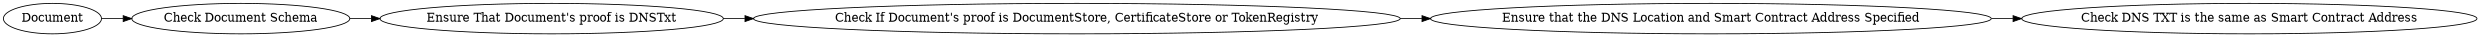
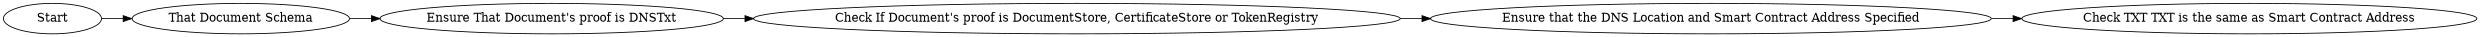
node "Document": label "Document" -> "Start"
node "Check Document Schema": label "Check Document Schema" -> "That Document Schema"
node "Check DNS TXT is the same as Smart Contract Address": label "Check DNS TXT is the same as Smart Contract Address" -> "Check TXT TXT is the same as Smart Contract Address"
